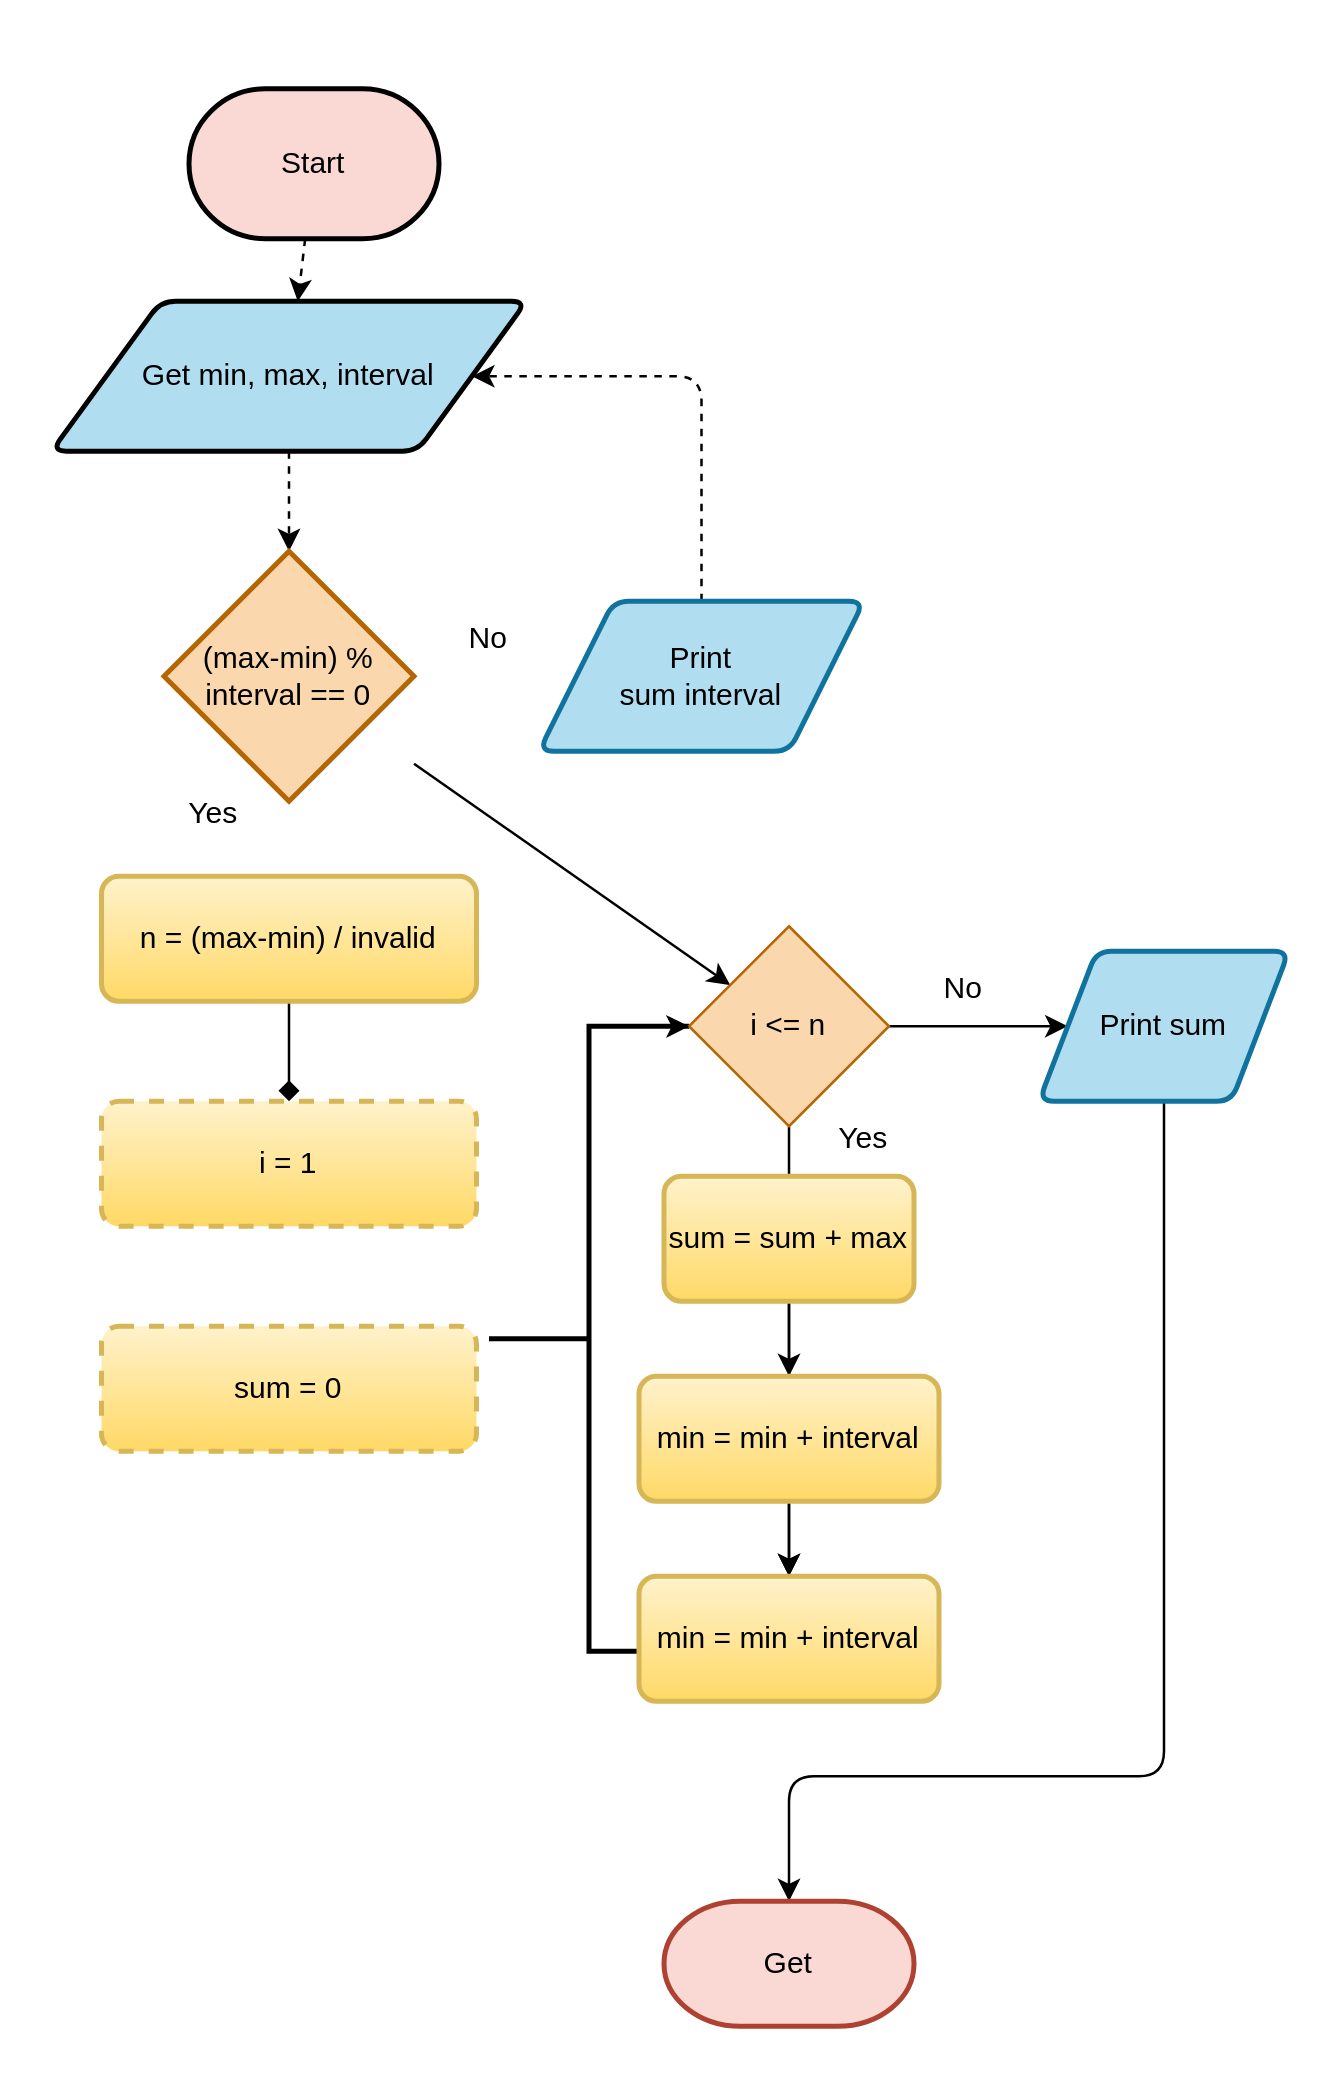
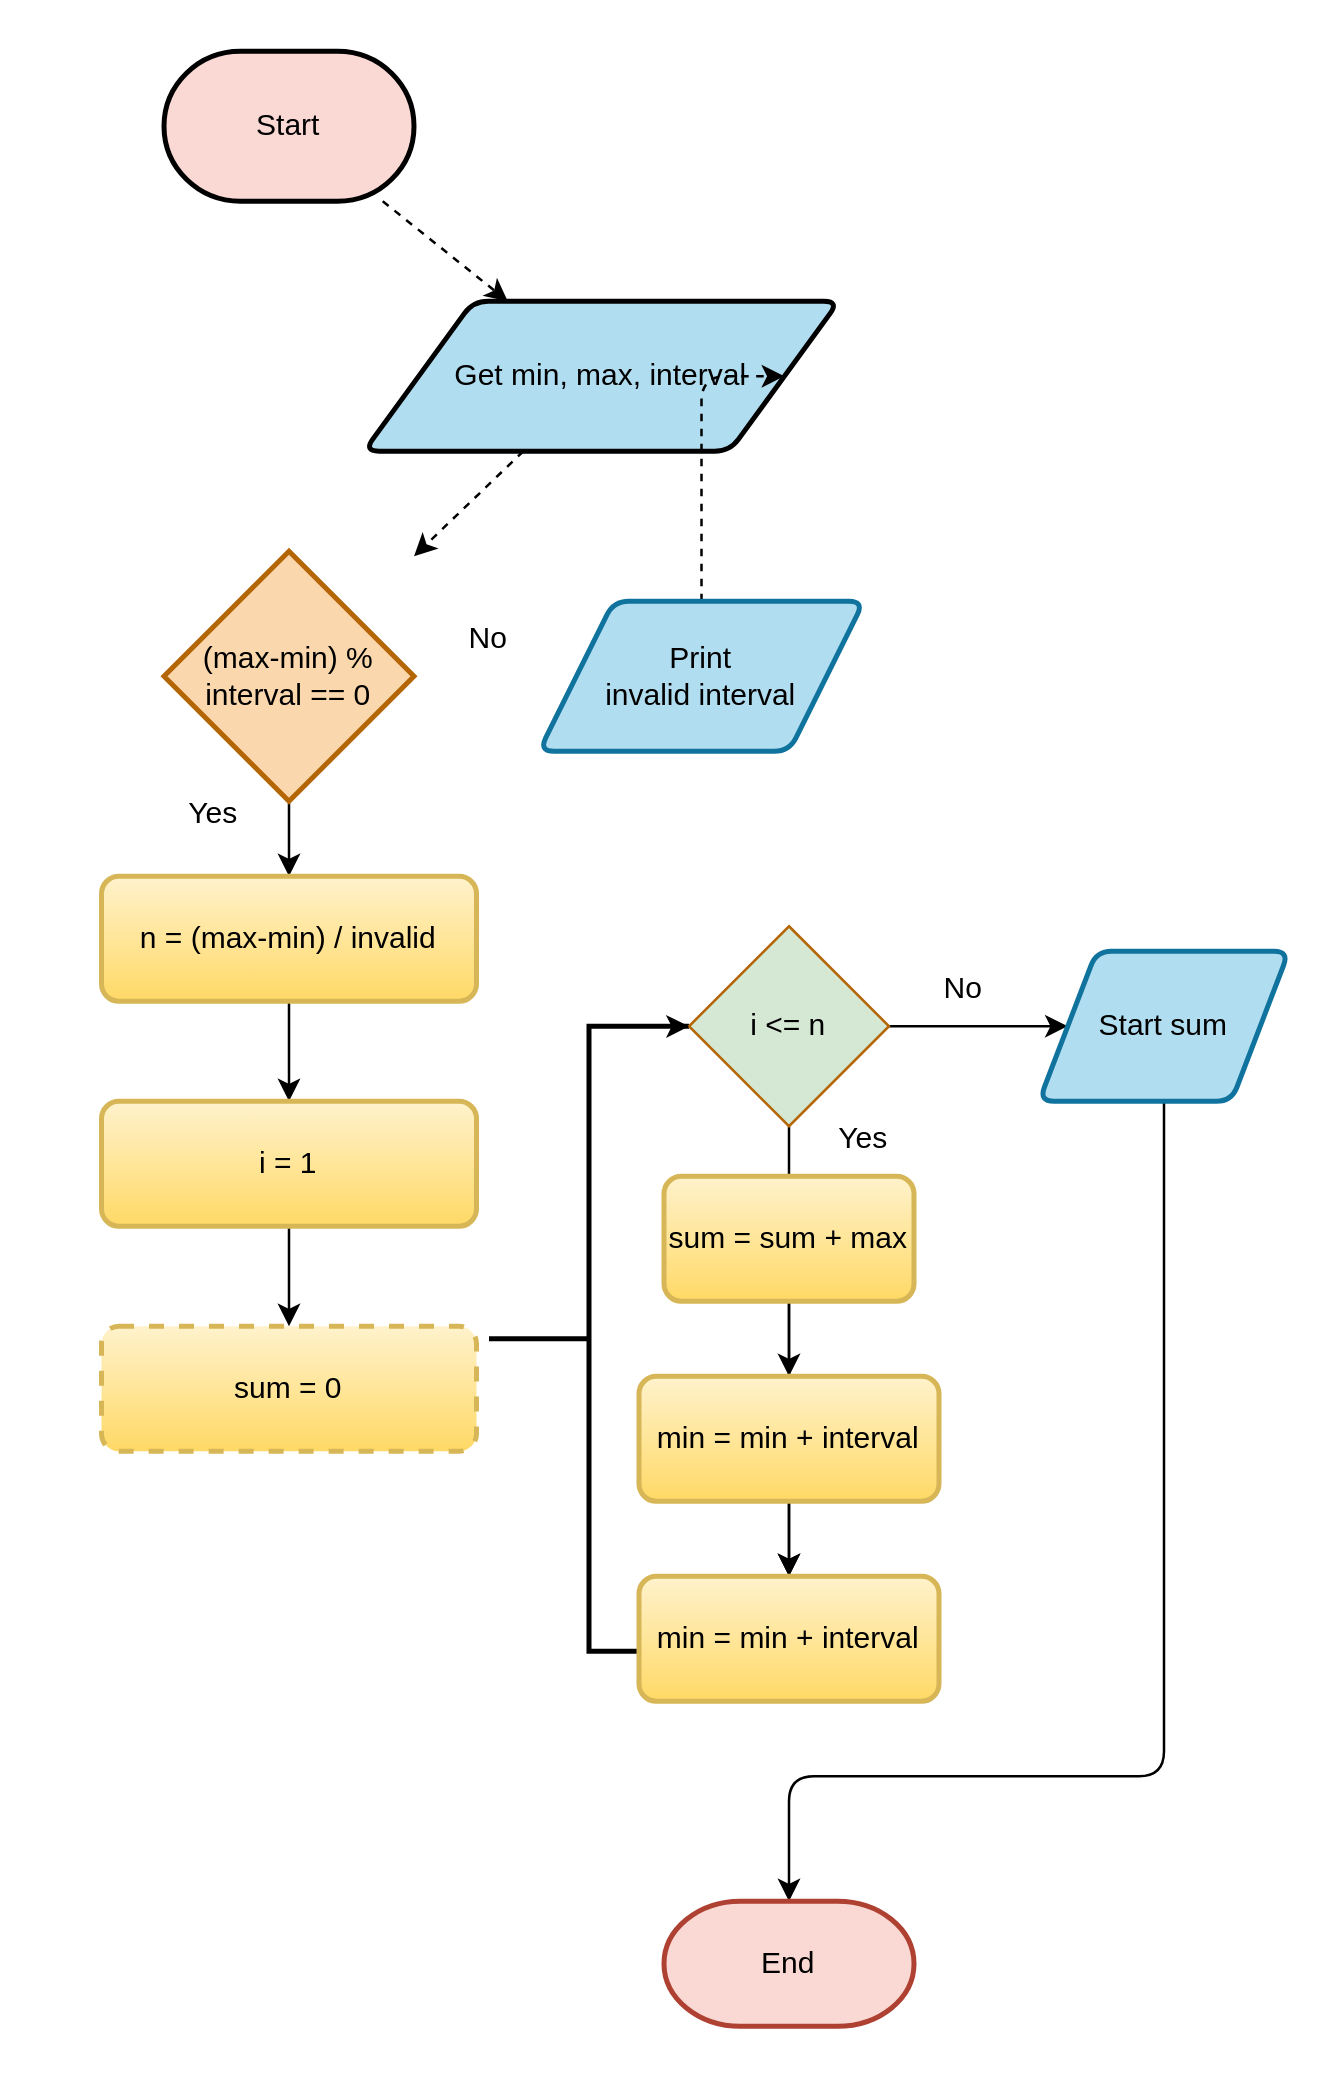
node "Start": moved (314, 164) -> (289, 126)
node "Get min, max, interval": moved (289, 376) -> (601, 376)
node "Print sum interval": label "Print sum interval" -> "Print invalid interval"
edge "(max-min) % interval == 0" -> "i <= n": now "(max-min) % interval == 0" -> "n = (max-min) / invalid"
node "i <= n": fillcolor #fad7ac -> #d5e8d4
node "Print sum": label "Print sum" -> "Start sum"
edge "n = (max-min) / invalid" -> "i = 1": arrowhead diamond -> classic
node "i = 1": style dashed -> solid
edge "i = 1" -> "sum = 0": added
node "Get": label "Get" -> "End"
